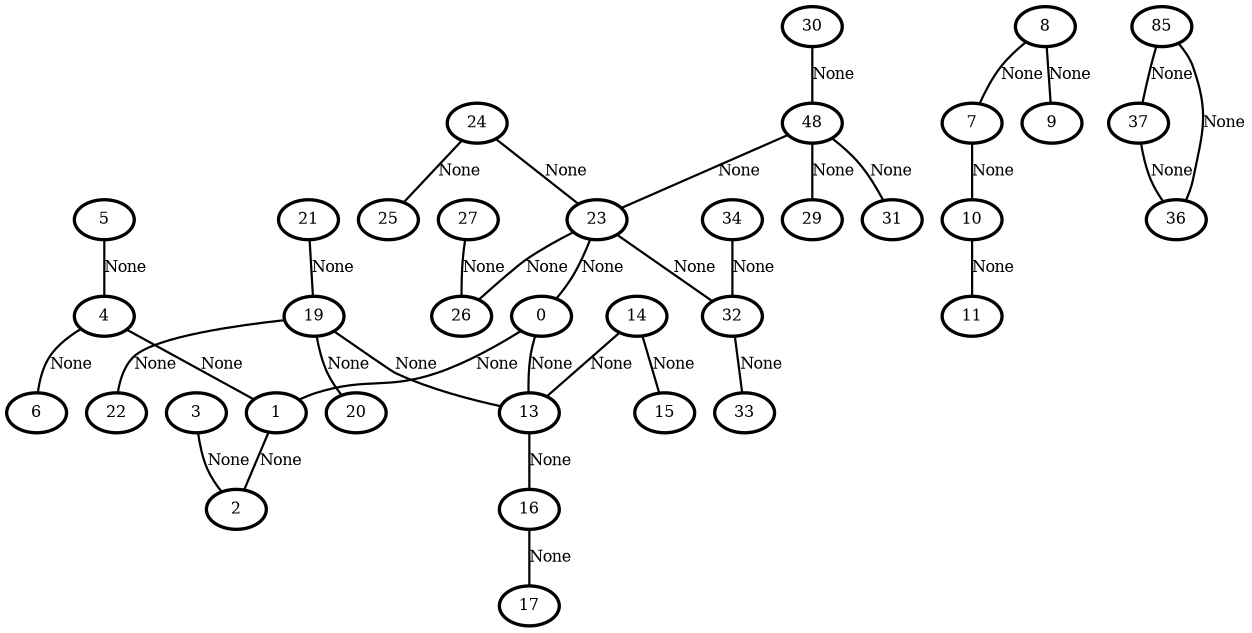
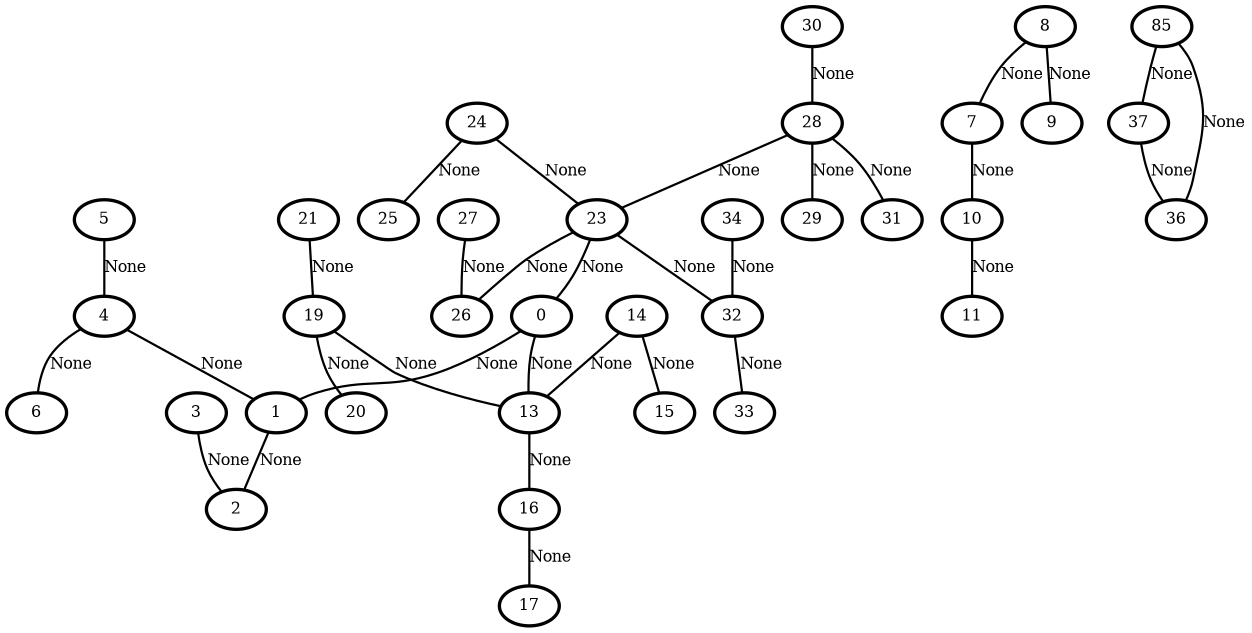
node "48": label "48" -> "28"
node "22": removed
